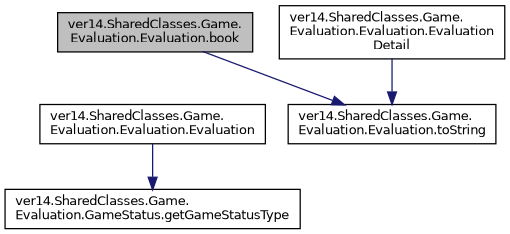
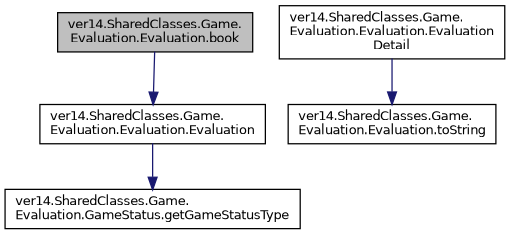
edge "ver14.SharedClasses.Game. Evaluation.Evaluation.book" -> "ver14.SharedClasses.Game. Evaluation.Evaluation.toString": now "ver14.SharedClasses.Game. Evaluation.Evaluation.book" -> "ver14.SharedClasses.Game. Evaluation.Evaluation.Evaluation"
